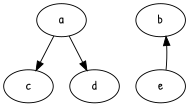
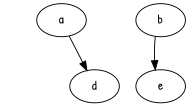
edge "e" -> "b": reversed
node "c": removed
